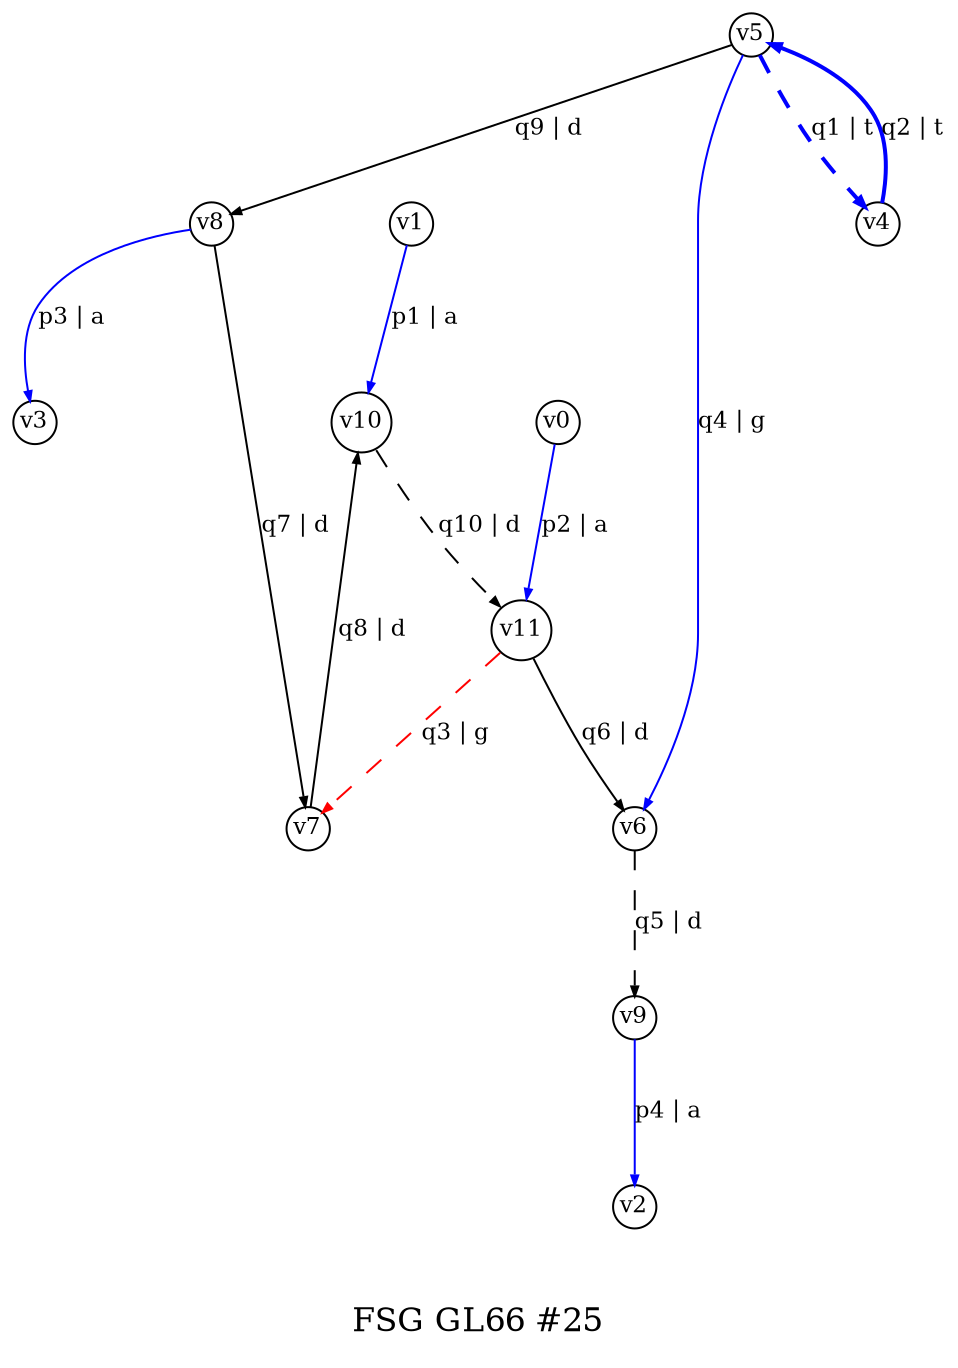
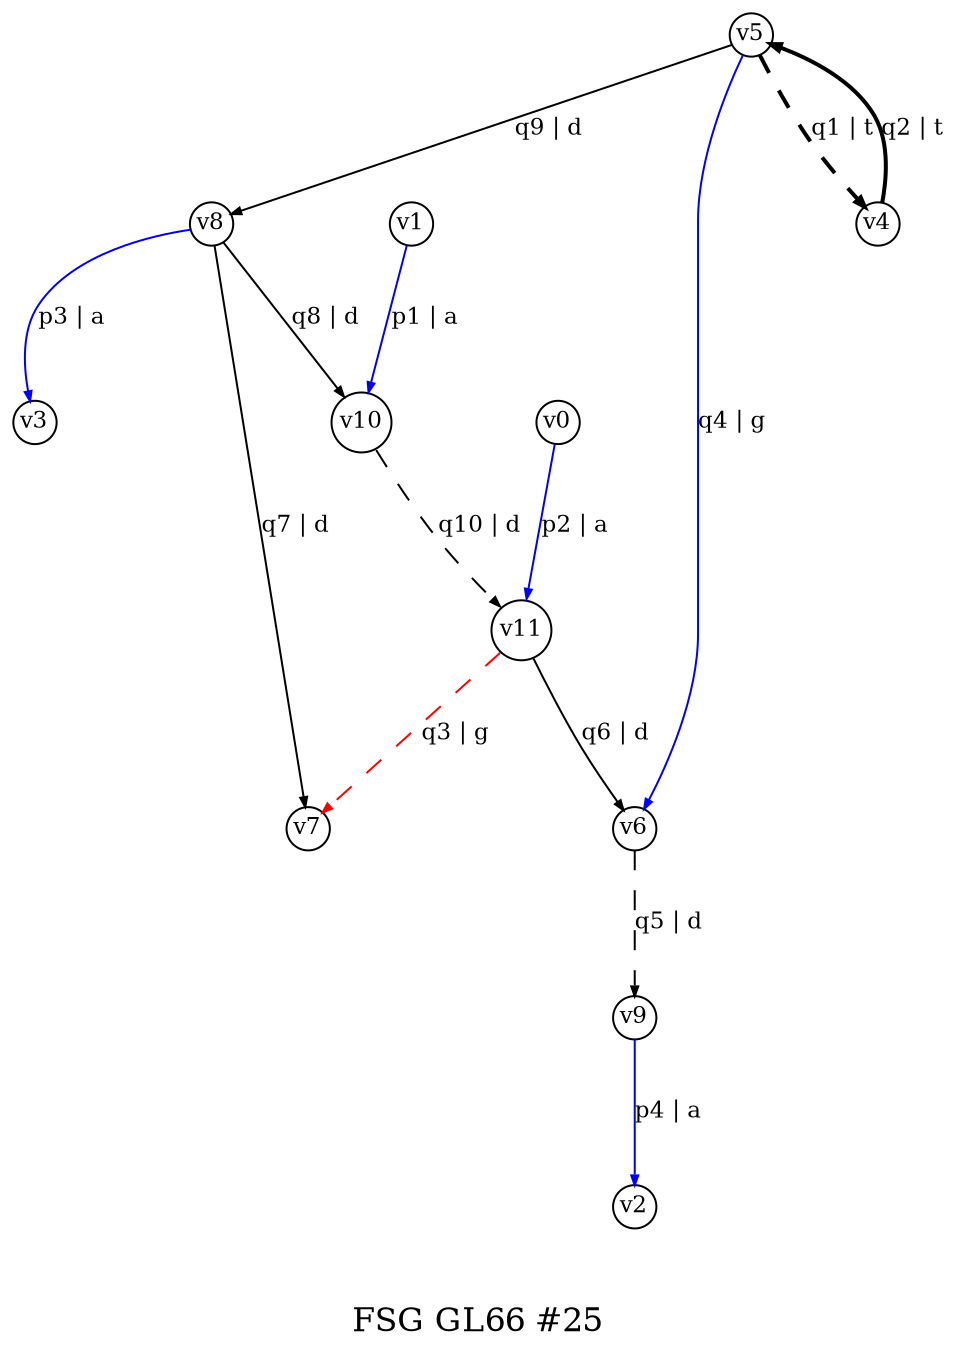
edge "v4" -> "v5": color blue -> black
edge "v5" -> "v4": color blue -> black
edge "v7" -> "v10": now "v8" -> "v10"
